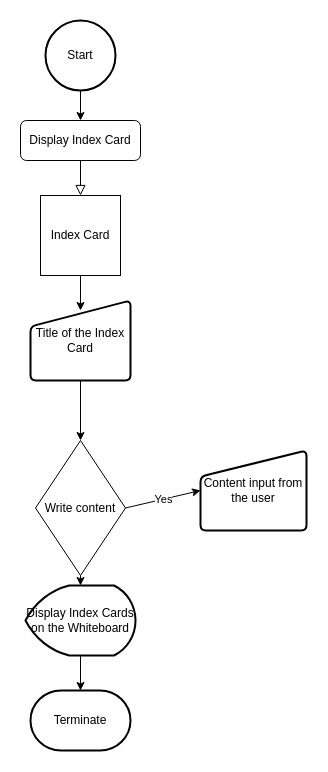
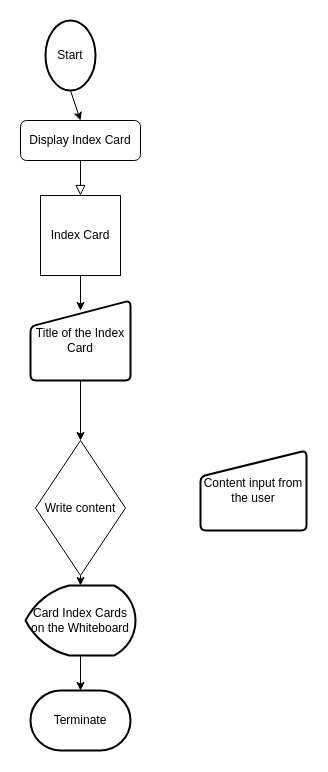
node "Start": size 70x70 -> 50x70
edge "Write content" -> "Content input from the user": removed, label "Yes"
node "Display Index Cards on the Whiteboard": label "Display Index Cards on the Whiteboard" -> "Card Index Cards on the Whiteboard"
